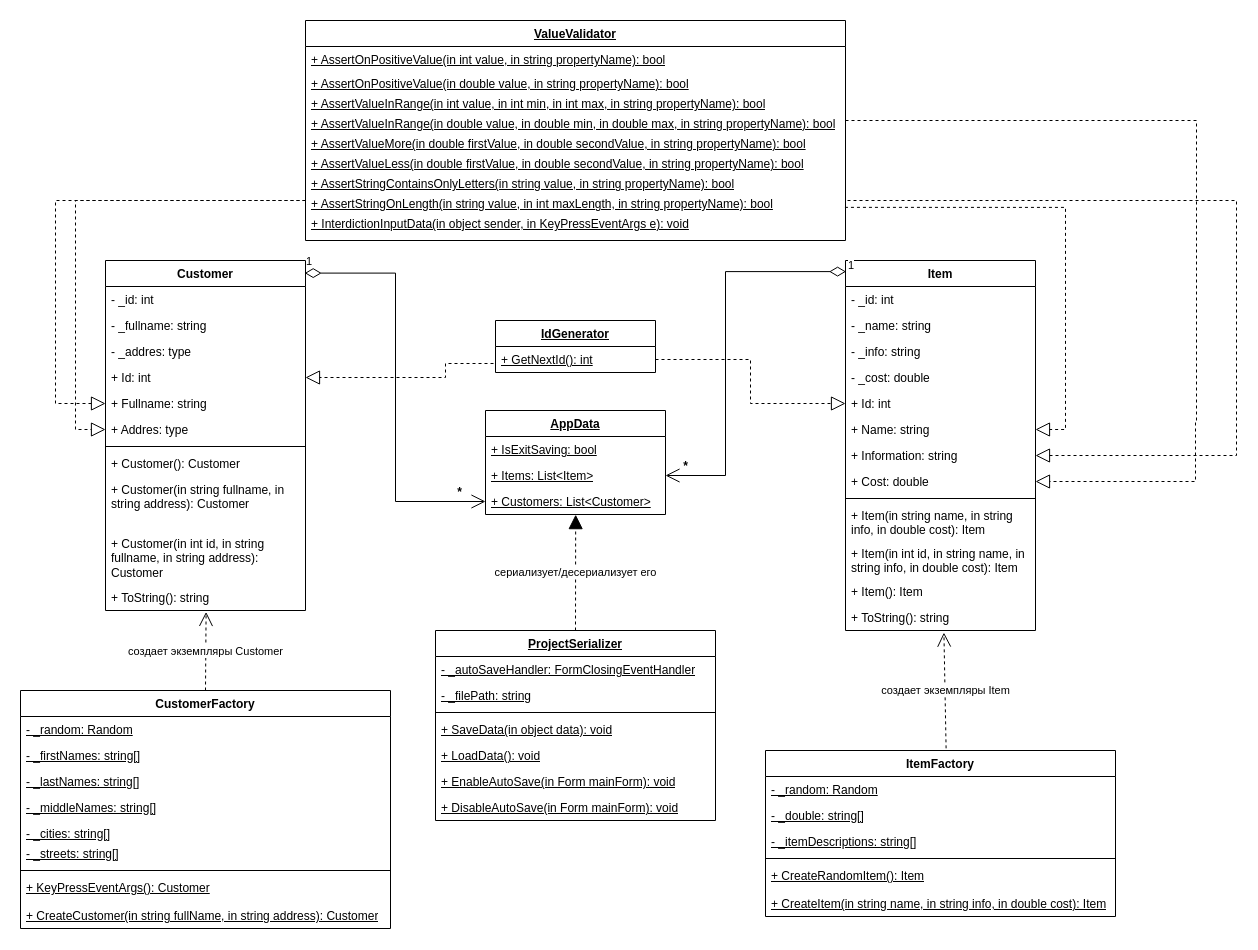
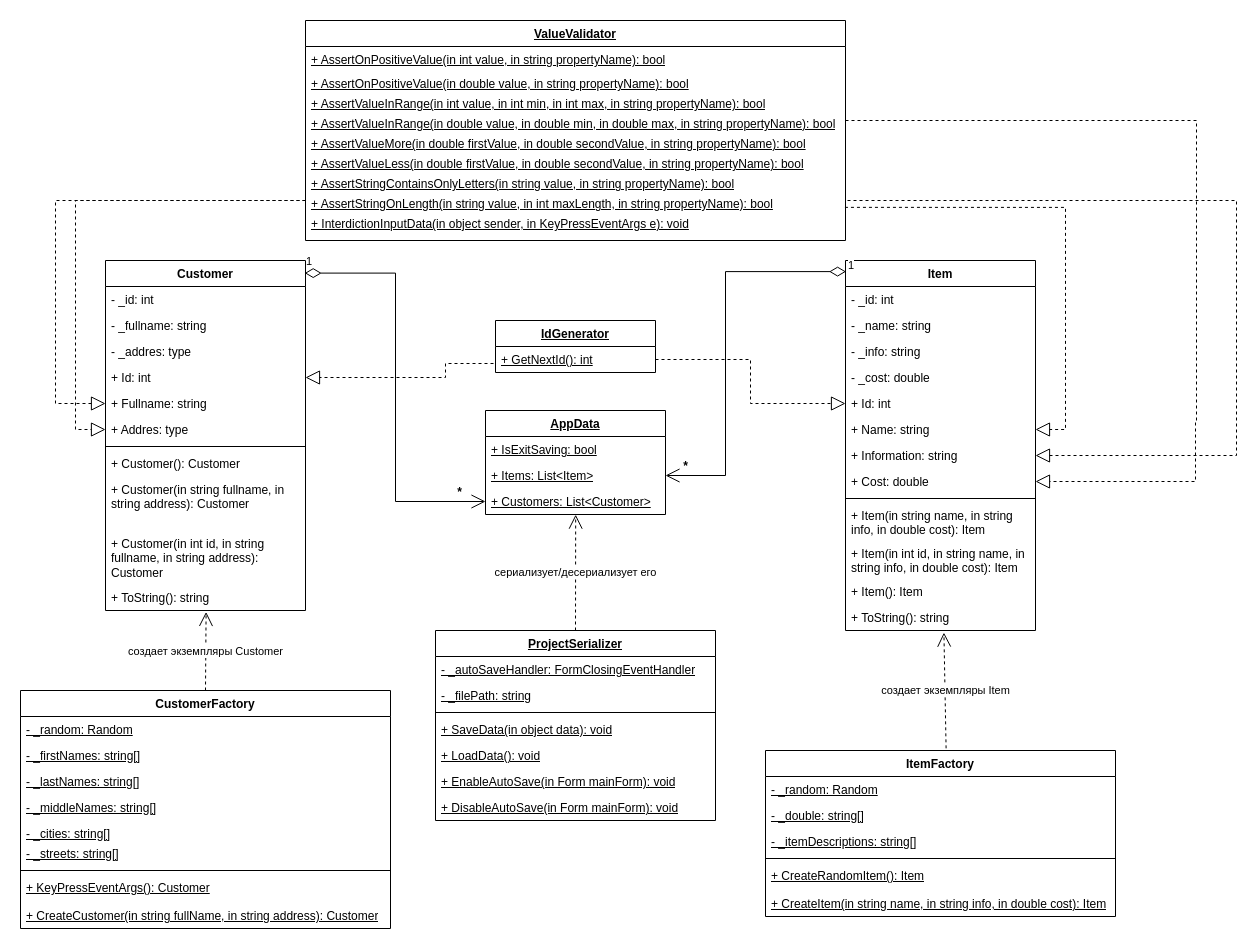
edge "ProjectSerializer" -> "+ Customers: List<Customer>": arrowhead block -> open
